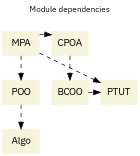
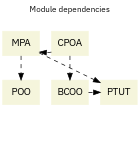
edge "MPA" -> "CPOA": reversed
node "Algo": removed
